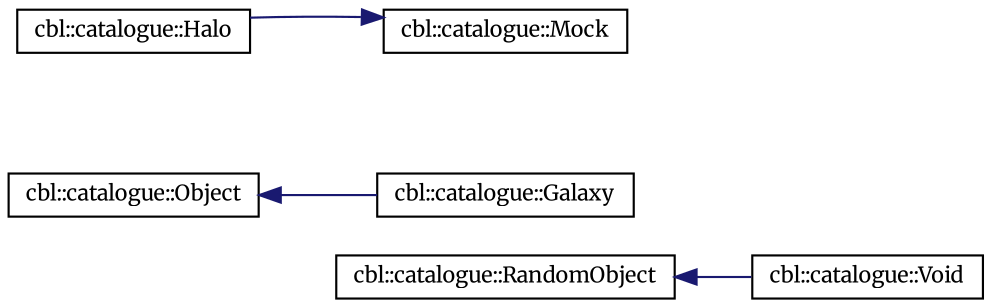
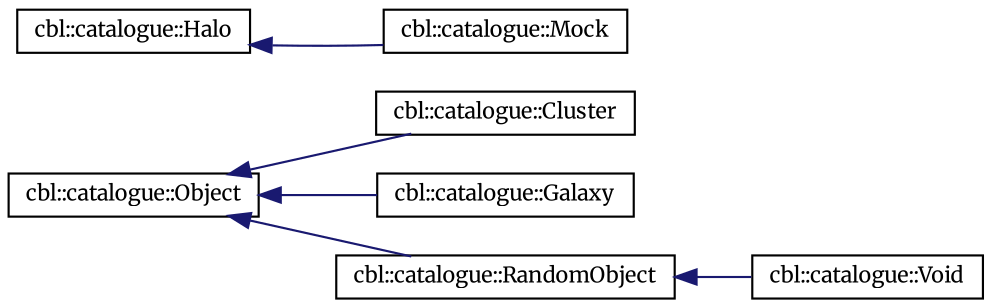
edge "cbl::catalogue::Halo" -> "cbl::catalogue::Mock": reversed
node "cbl::catalogue::Cluster": added
edge "cbl::catalogue::RandomObject" -> "cbl::catalogue::Object": added
